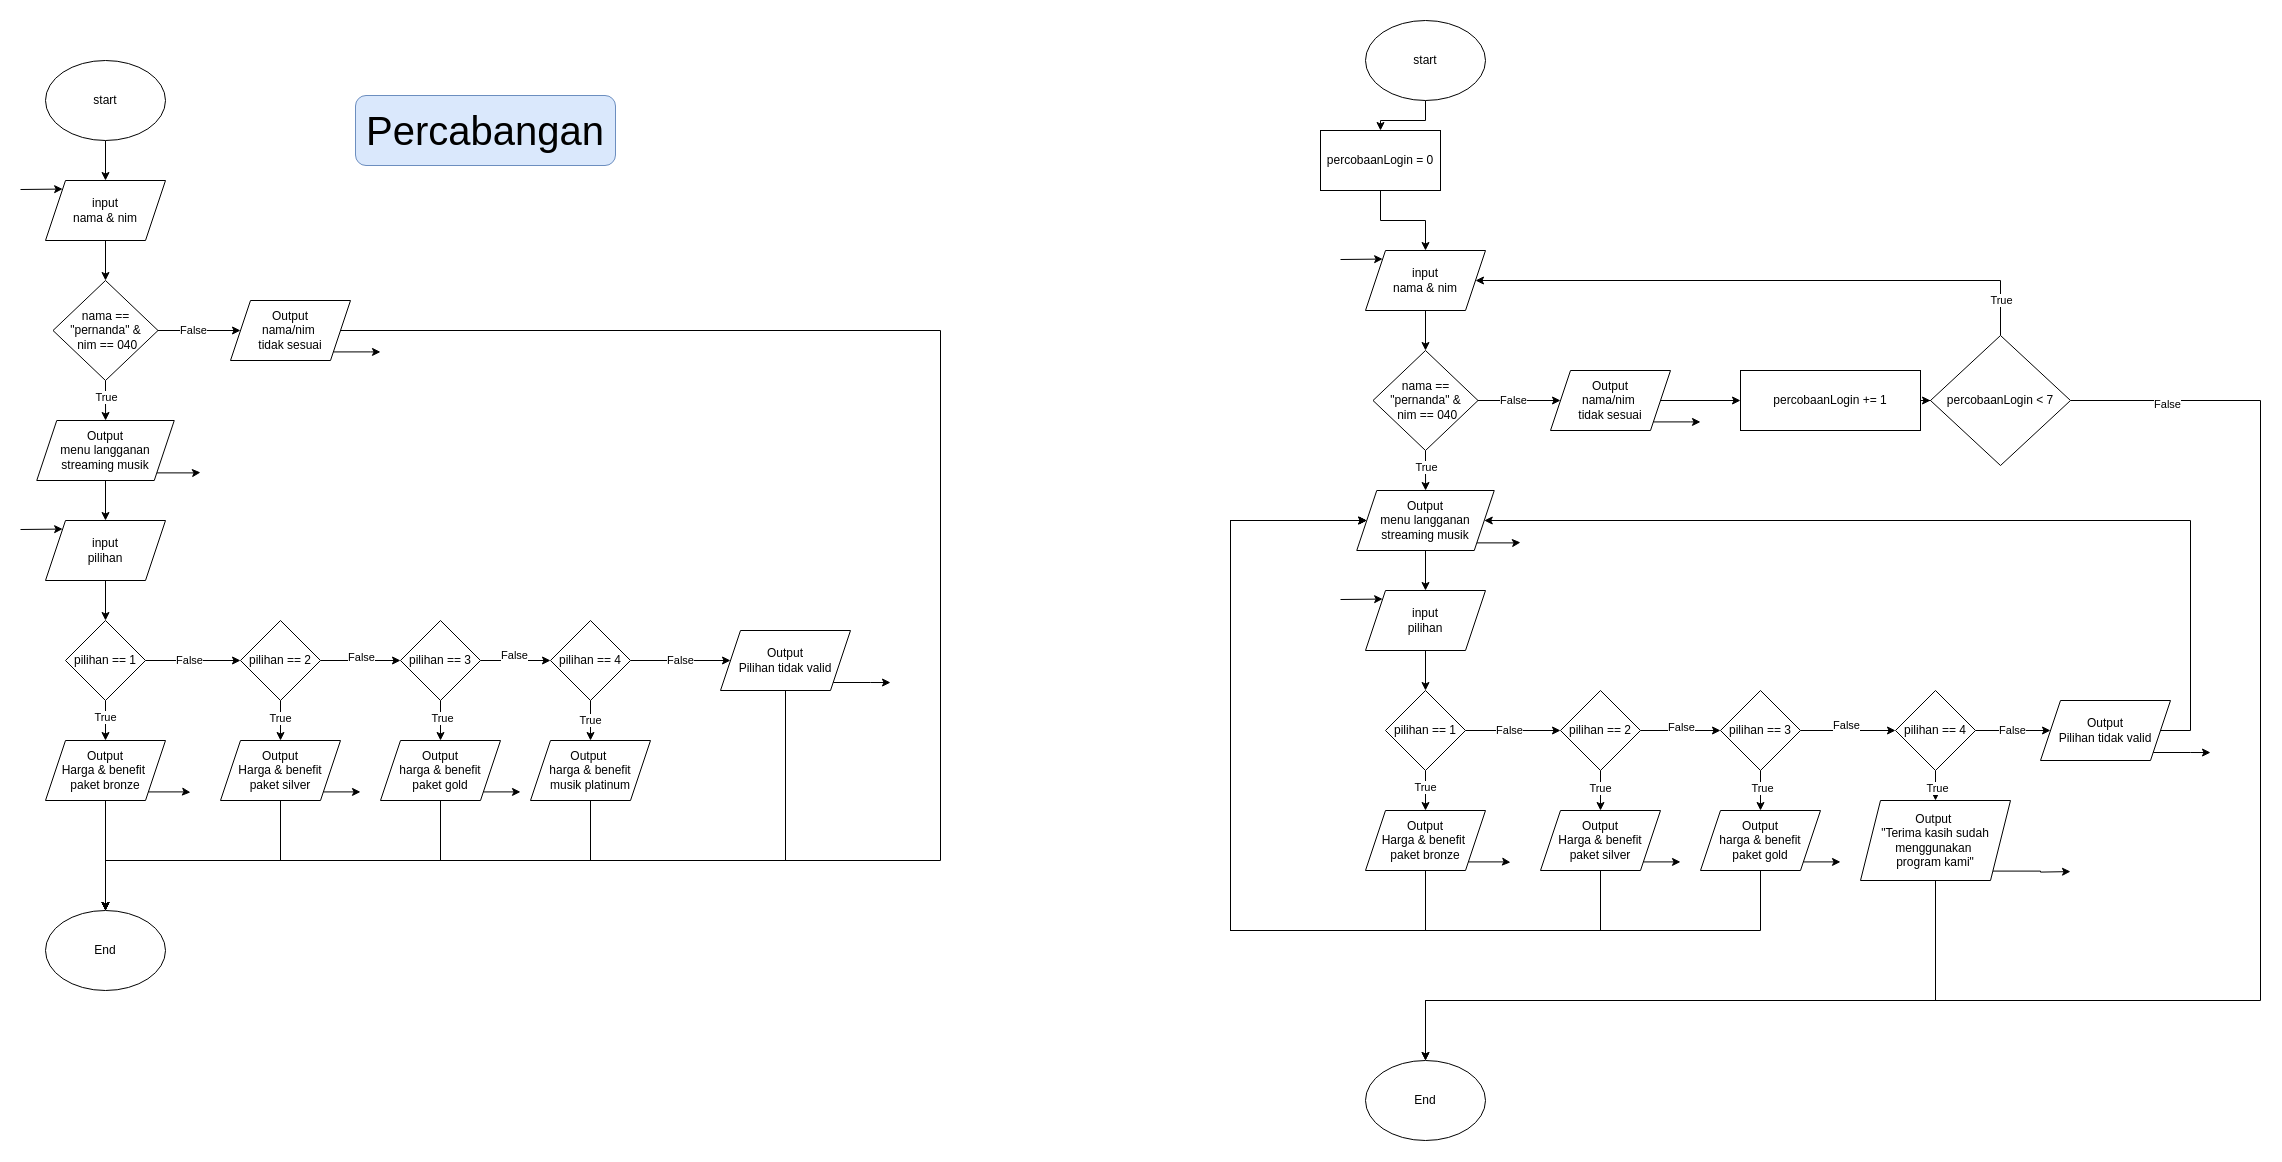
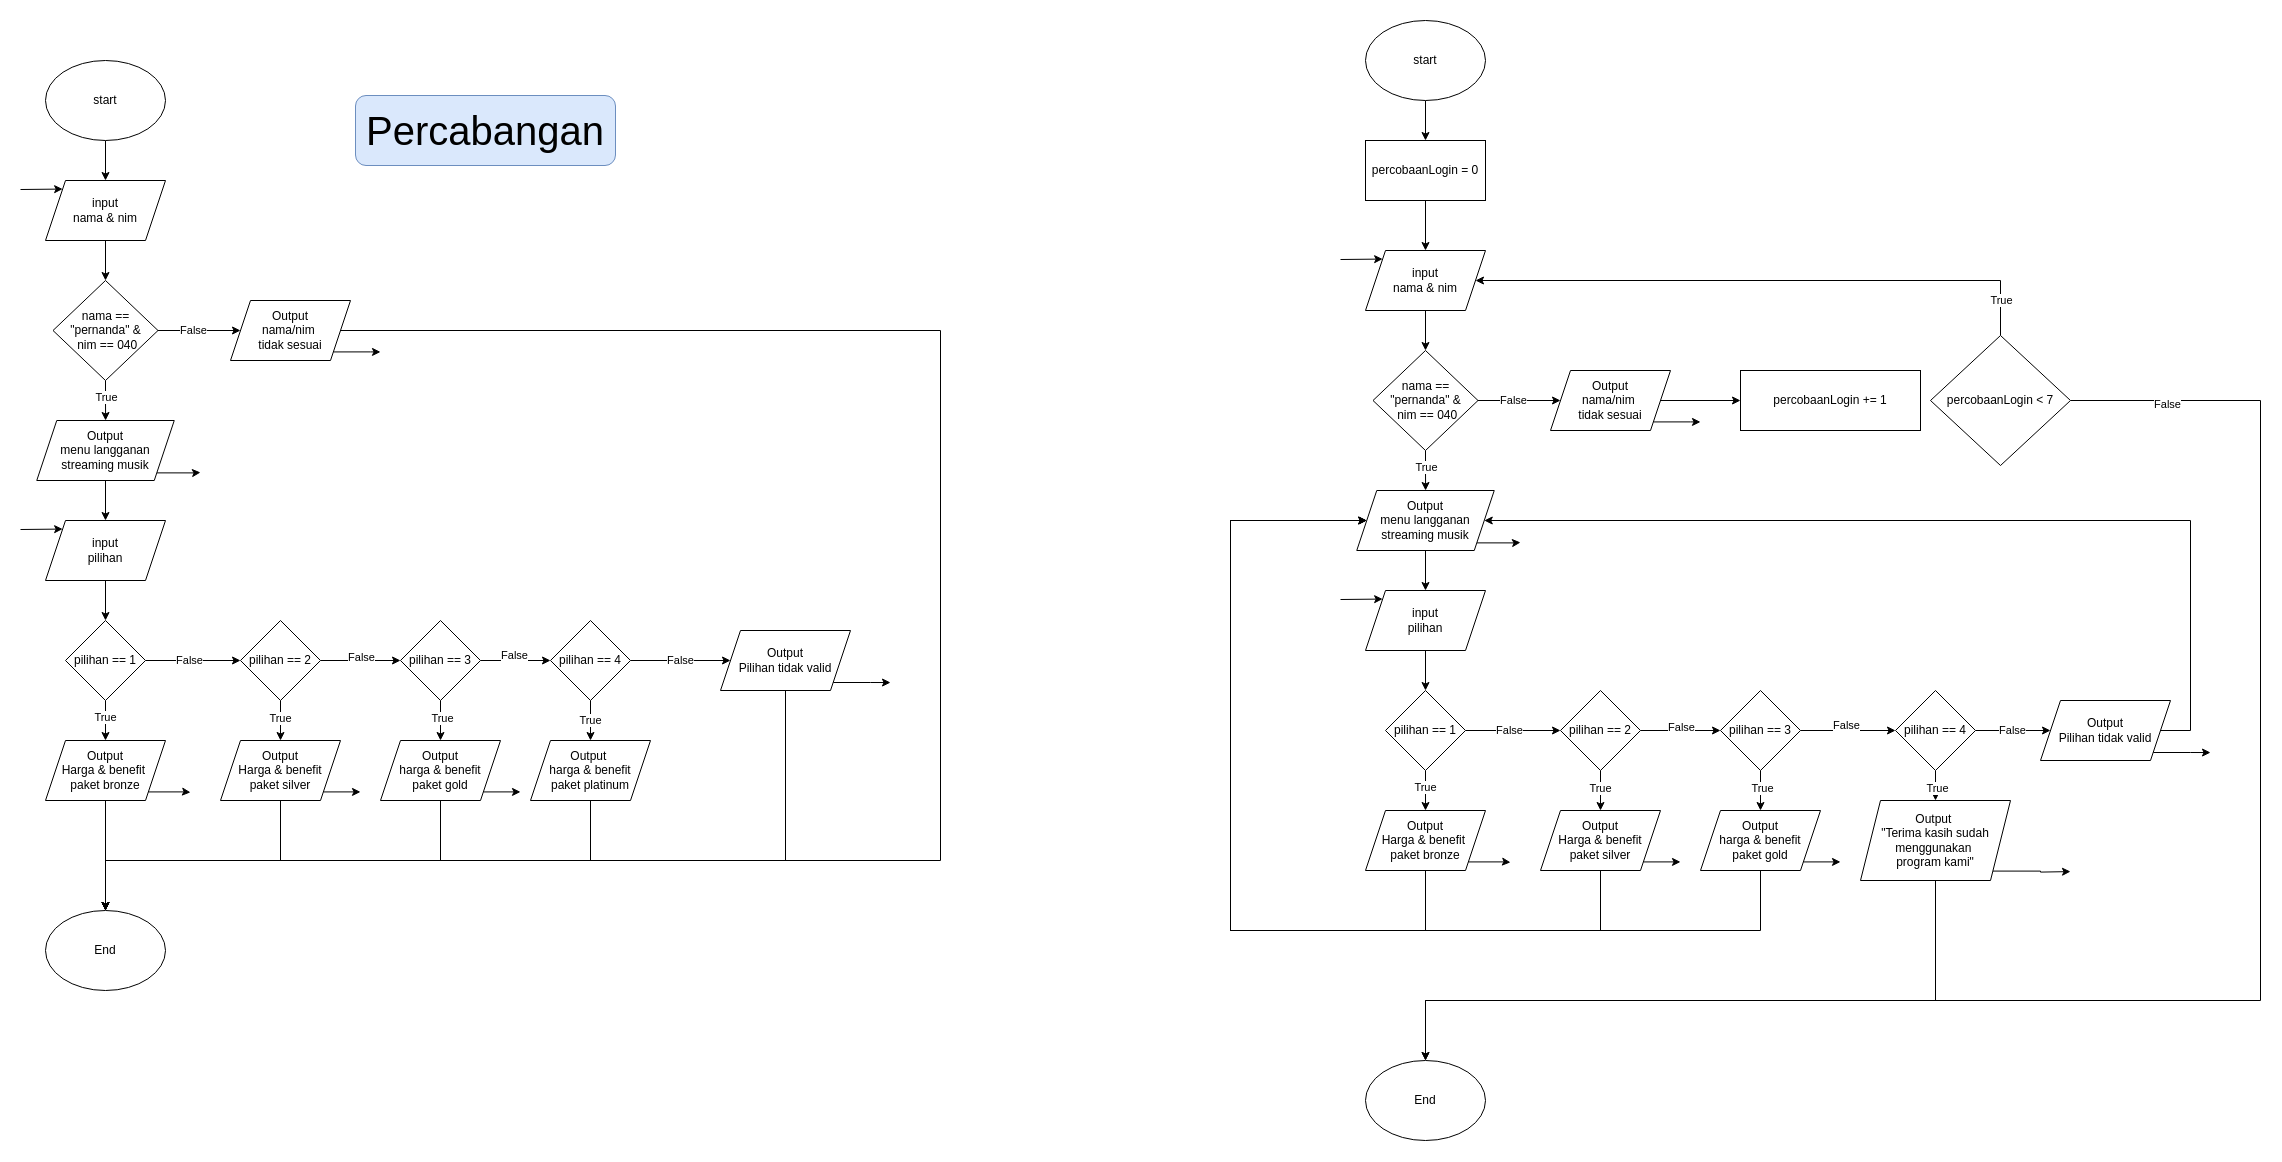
node "percobaanLogin = 0": moved (1381, 161) -> (1426, 171)
edge "percobaanLogin += 1" -> "percobaanLogin < 7": removed
node "Output harga & benefit musik platinum": label "Output harga & benefit musik platinum" -> "Output harga & benefit paket platinum"
